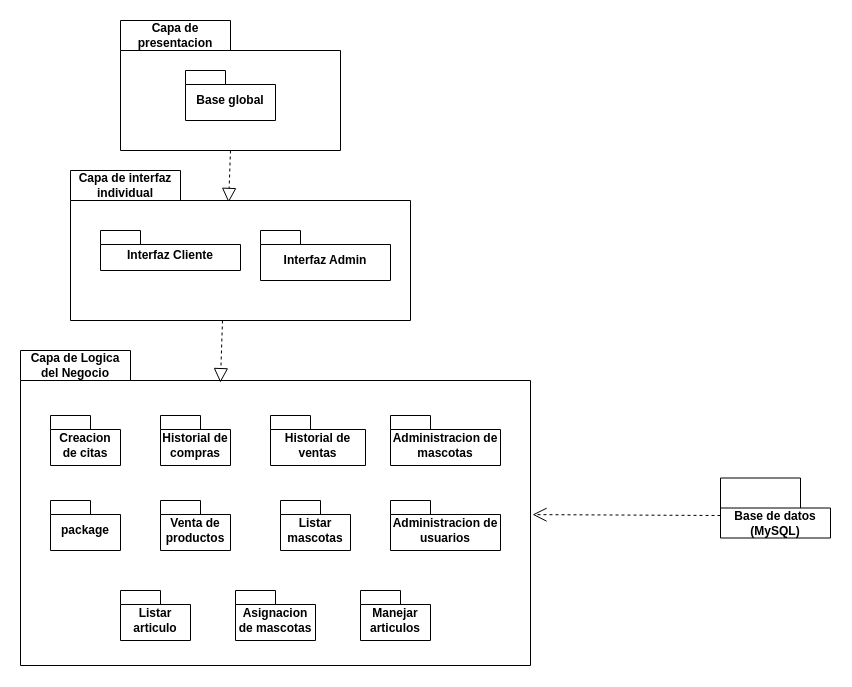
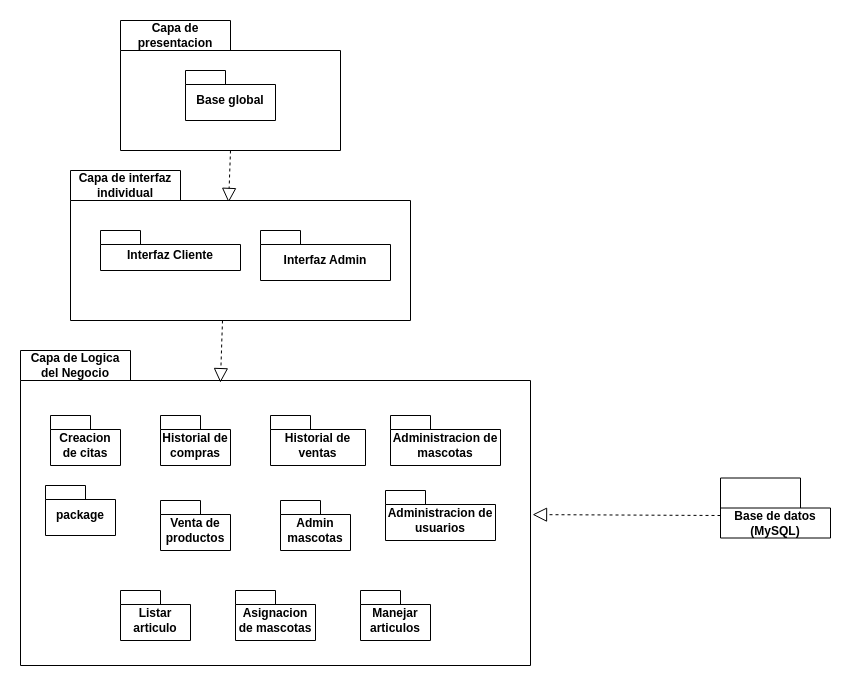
edge "Base de datos (MySQL)" -> "Capa de Logica del Negocio": arrowhead open -> block
node "package": moved (86, 526) -> (81, 511)
node "Administracion de usuarios": moved (446, 526) -> (441, 516)
node "Listar mascotas": label "Listar mascotas" -> "Admin mascotas"
